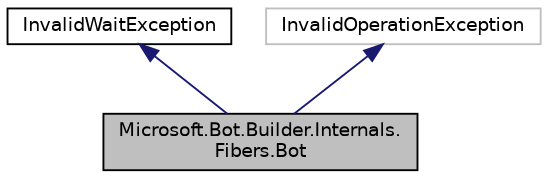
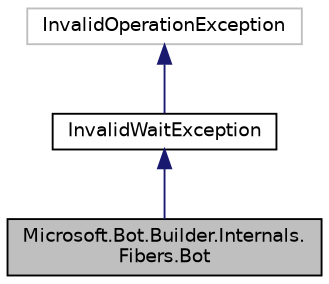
edge "Microsoft.Bot.Builder.Internals. Fibers.Bot" -> "InvalidOperationException": now "InvalidWaitException" -> "InvalidOperationException"
